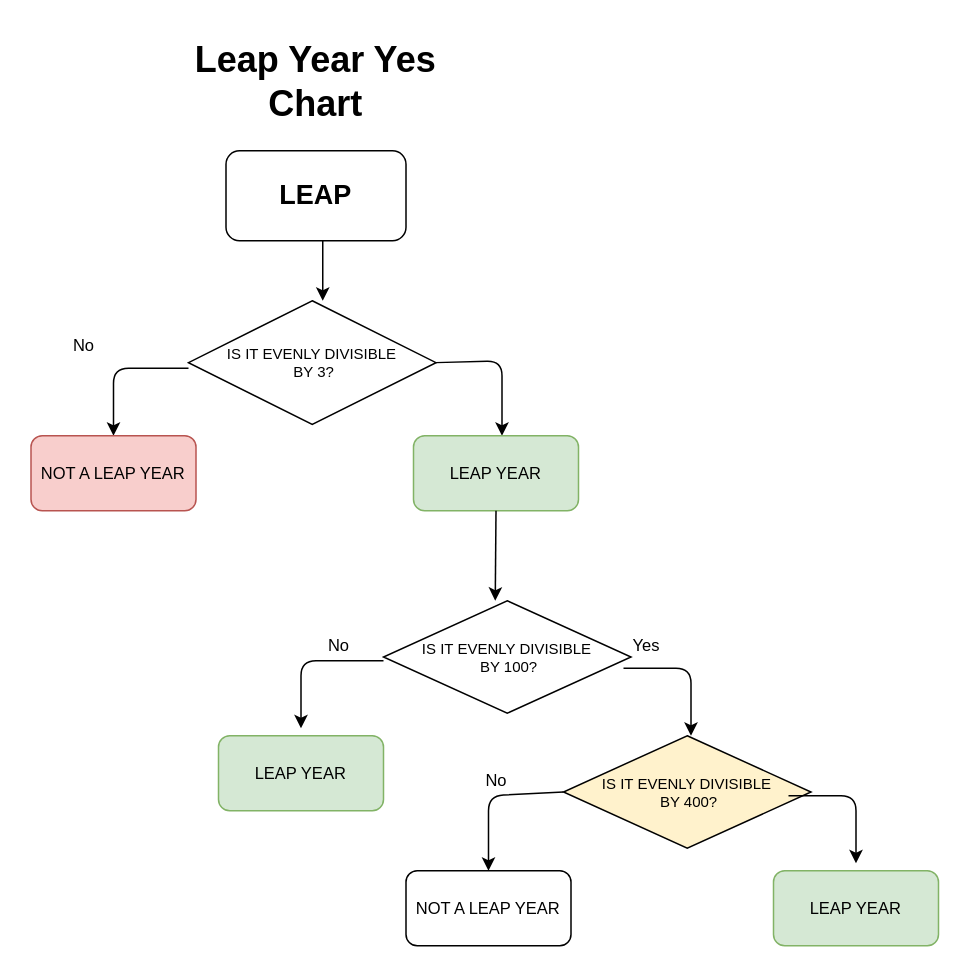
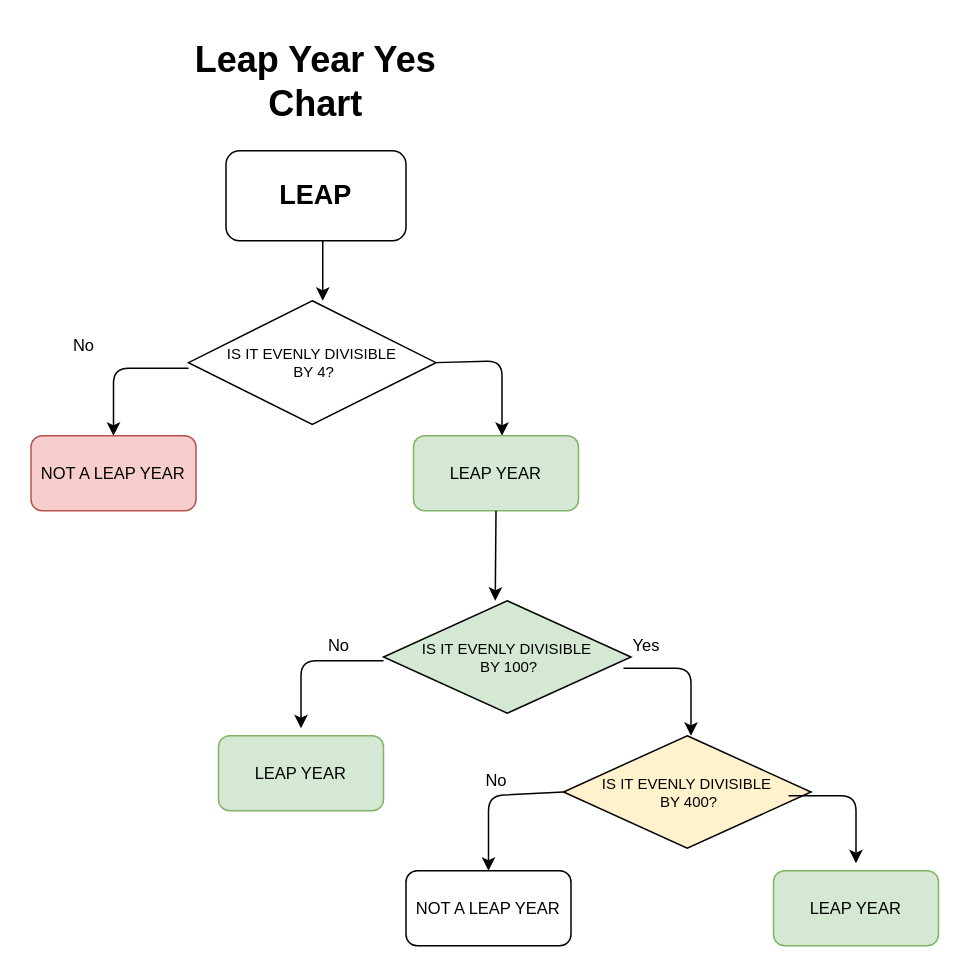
node "IS IT EVENLY DIVISIBLE BY 3?": label "IS IT EVENLY DIVISIBLE BY 3?" -> "IS IT EVENLY DIVISIBLE BY 4?"
node "IS IT EVENLY DIVISIBLE BY 100?": fillcolor #ffffff -> #d5e8d4
